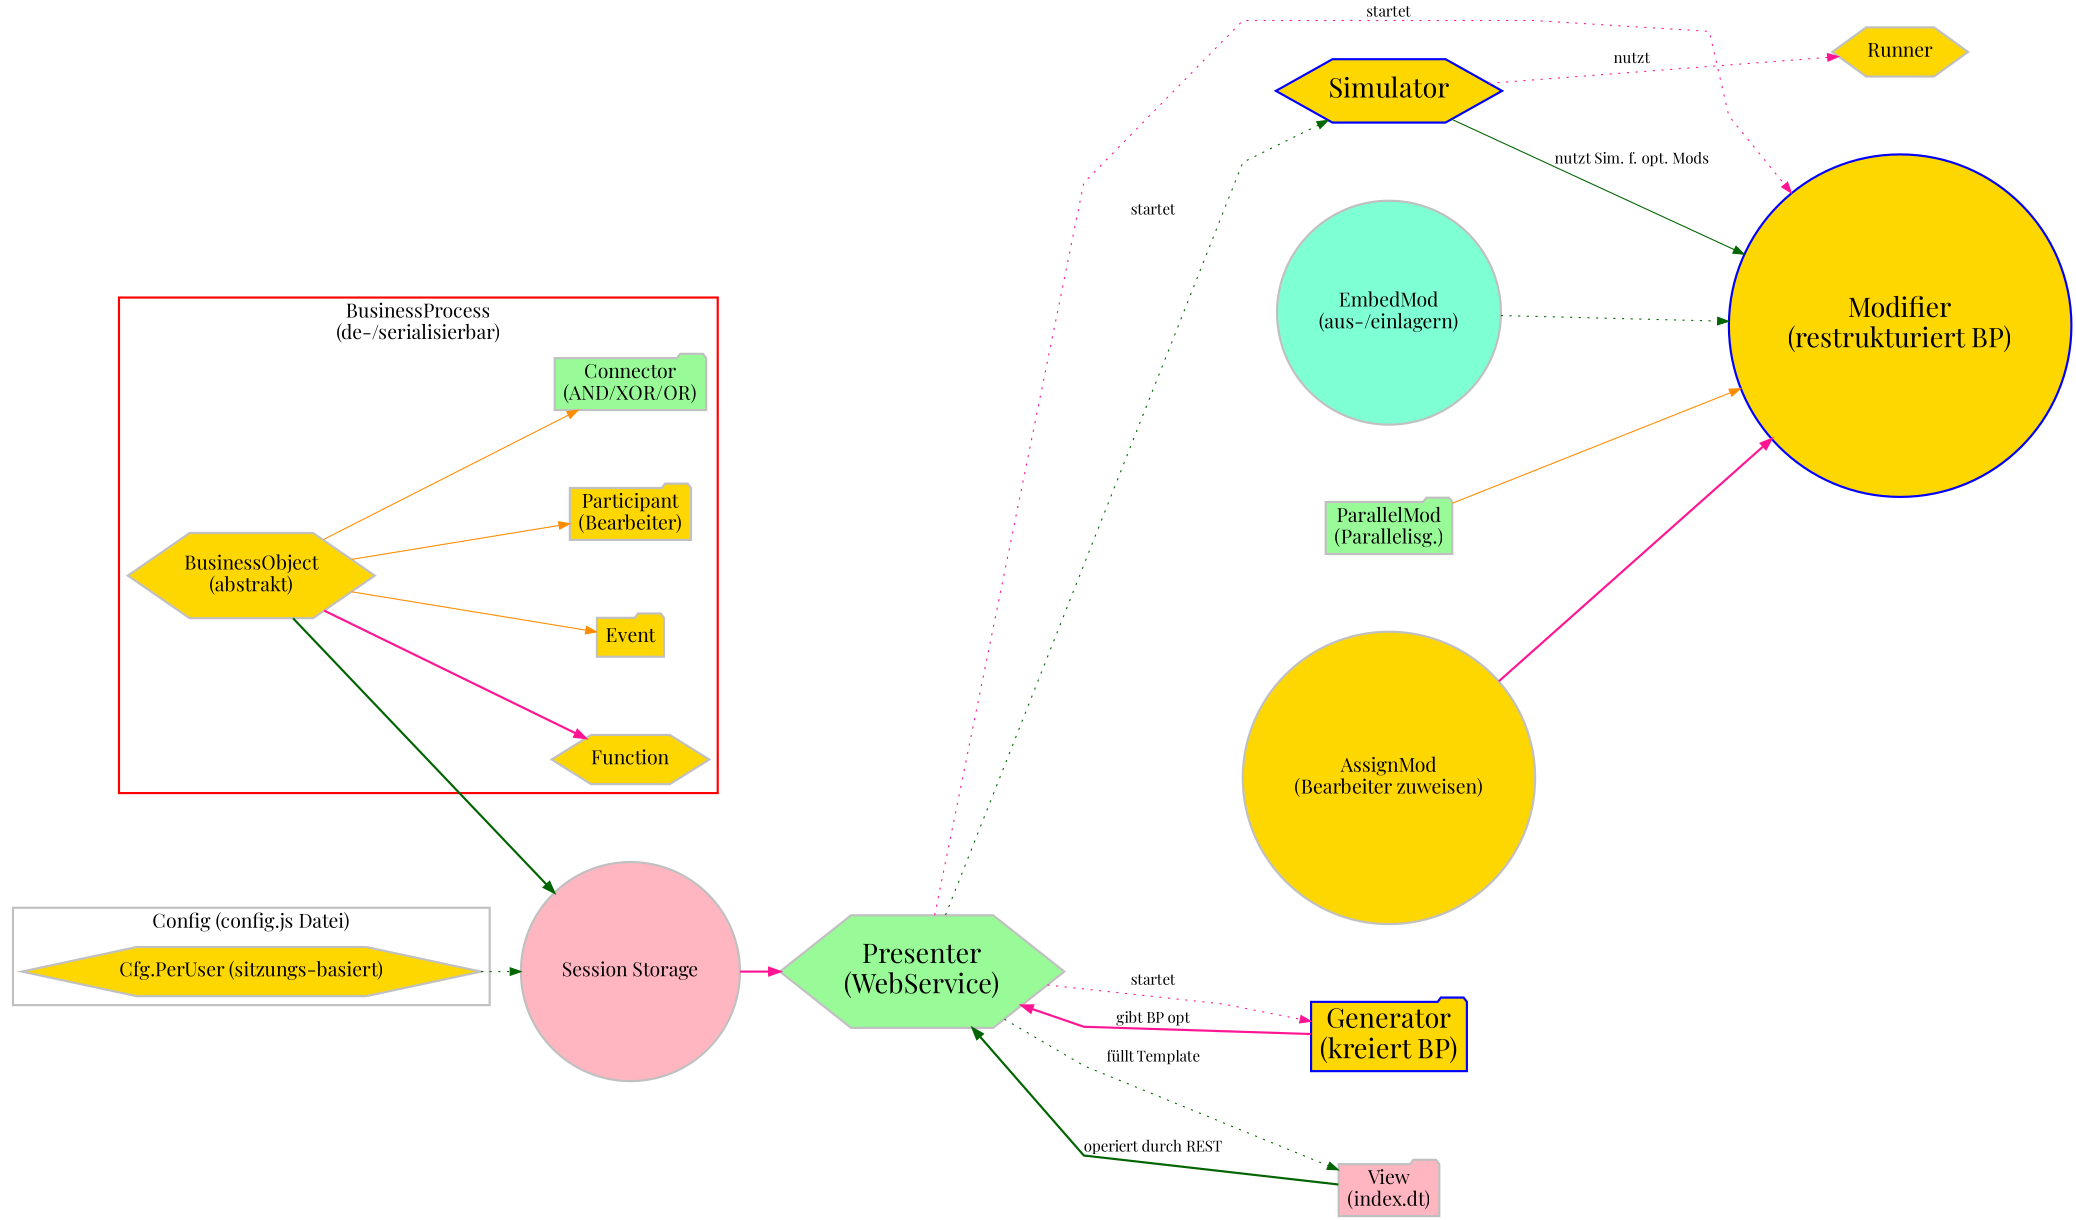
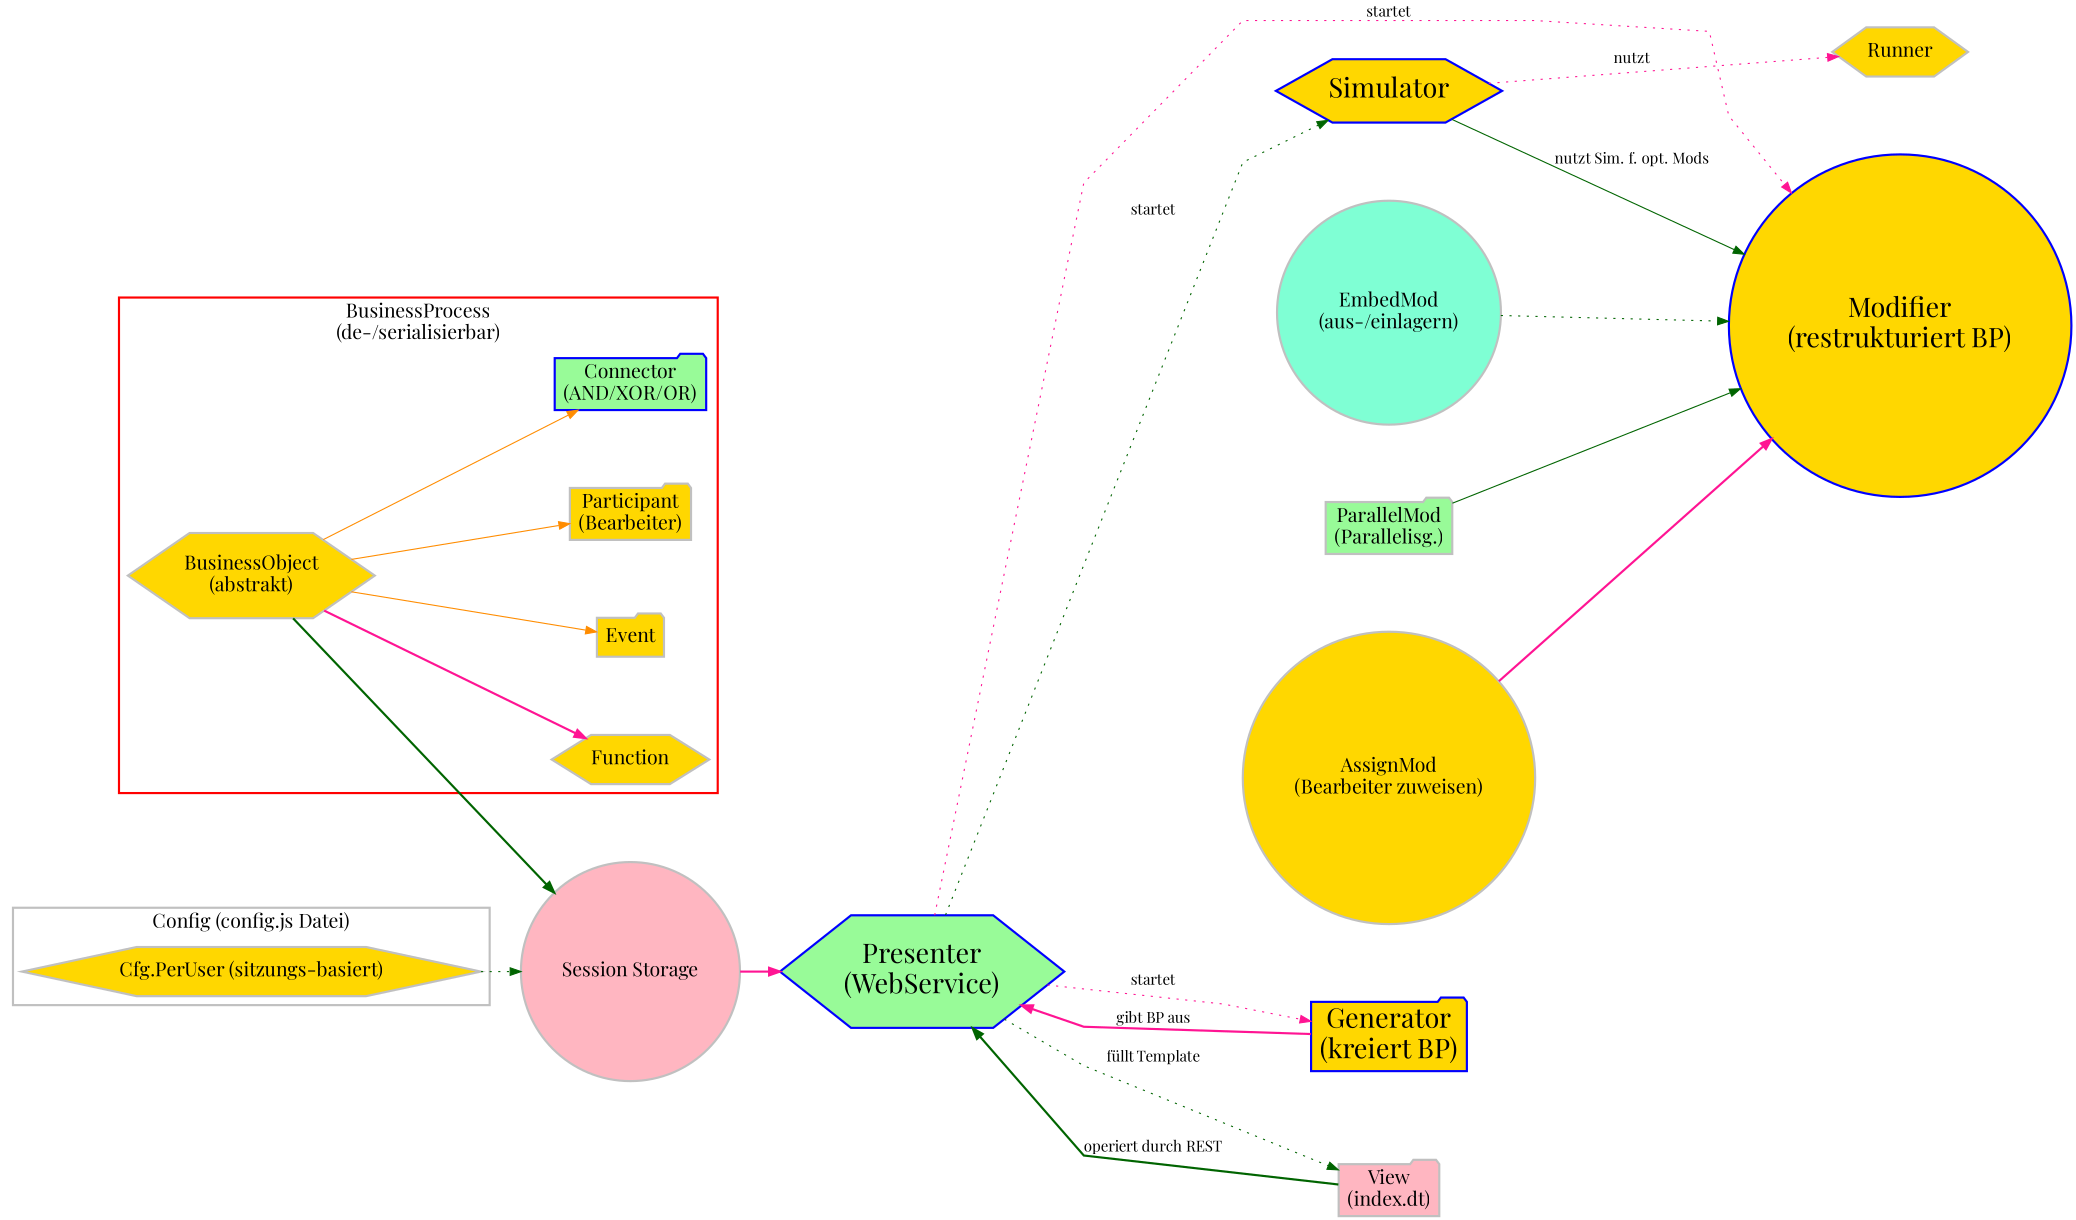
node "Connector (AND/XOR/OR)": color gray -> blue
edge "ParallelMod (Parallelisg.)" -> "Modifier (restrukturiert BP)": color darkorange -> darkgreen
node "Presenter (WebService)": color gray -> blue
edge "Generator (kreiert BP)" -> "Presenter (WebService)": label "gibt BP opt" -> "gibt BP aus"
